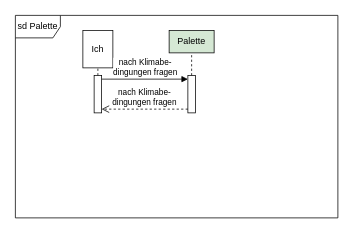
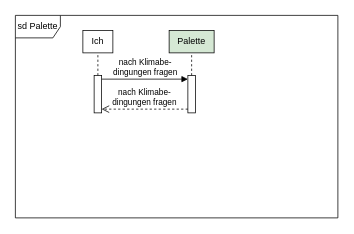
node "Ich": size 30x38 -> 30x23
